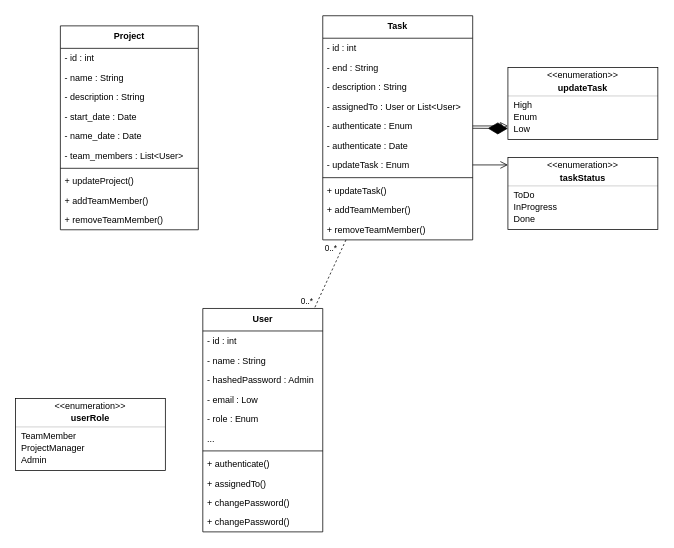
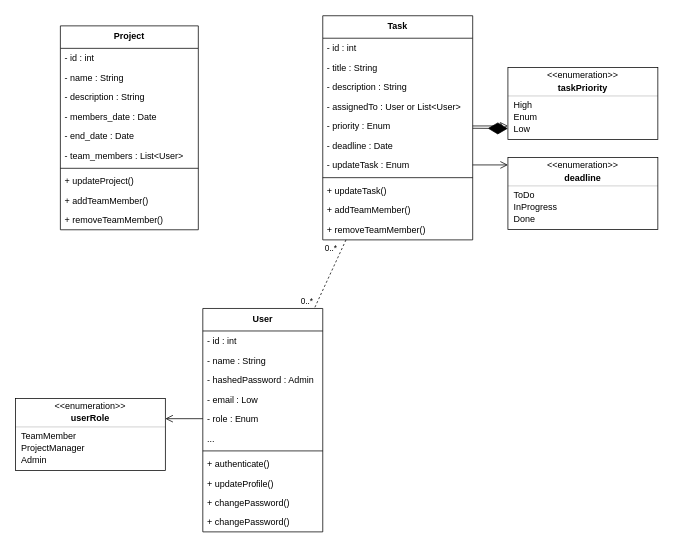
node "- end : String": label "- end : String" -> "- title : String"
node "updateTask": label "updateTask" -> "taskPriority"
node "- start_date : Date": label "- start_date : Date" -> "- members_date : Date"
node "- authenticate : Enum": label "- authenticate : Enum" -> "- priority : Enum"
node "- name_date : Date": label "- name_date : Date" -> "- end_date : Date"
node "- authenticate : Date": label "- authenticate : Date" -> "- deadline : Date"
node "taskStatus": label "taskStatus" -> "deadline"
edge "- role : Enum" -> "userRole": added
node "+ assignedTo()": label "+ assignedTo()" -> "+ updateProfile()"
